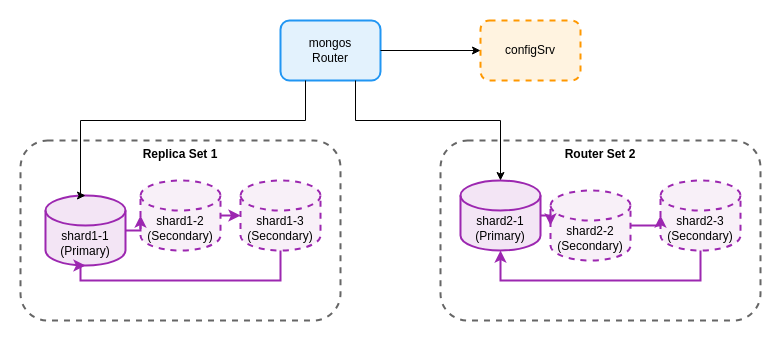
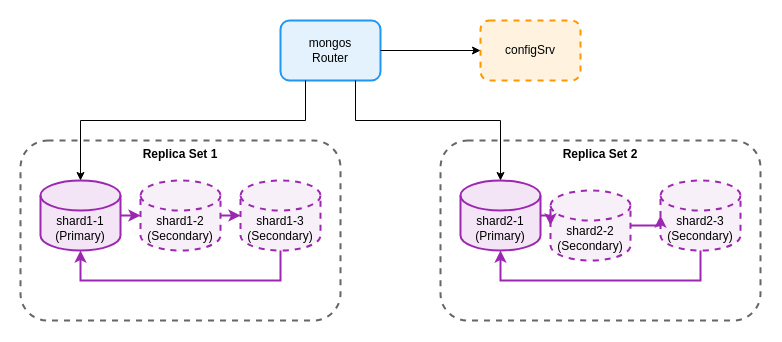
node "Router Set 2": label "Router Set 2" -> "Replica Set 2"
node "shard1-1 (Primary)": moved (86, 231) -> (81, 216)
